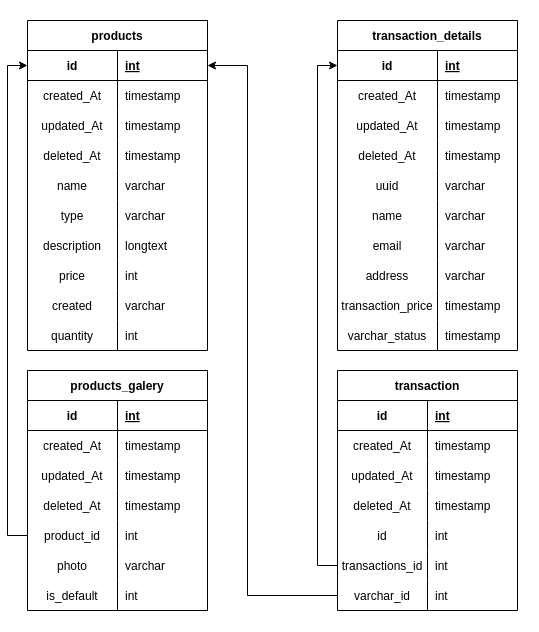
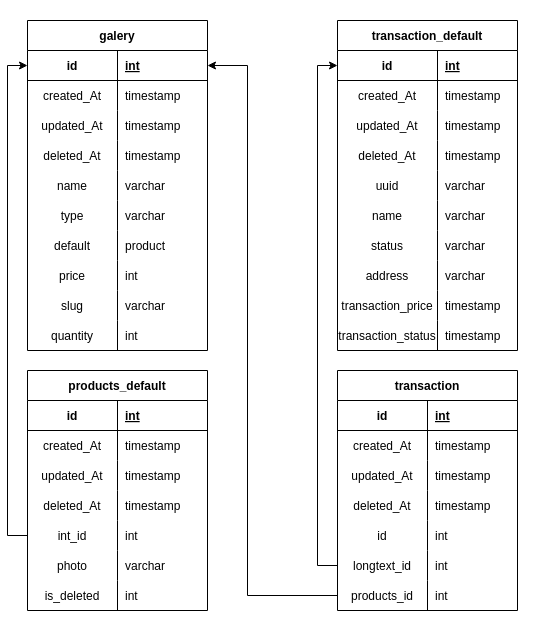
node "products": label "products" -> "galery"
node "transaction_details": label "transaction_details" -> "transaction_default"
node "description": label "description" -> "default"
node "longtext": label "longtext" -> "product"
node "email": label "email" -> "status"
node "created": label "created" -> "slug"
node "varchar_status": label "varchar_status" -> "transaction_status"
node "products_galery": label "products_galery" -> "products_default"
node "product_id": label "product_id" -> "int_id"
node "transactions_id": label "transactions_id" -> "longtext_id"
node "is_default": label "is_default" -> "is_deleted"
node "varchar_id": label "varchar_id" -> "products_id"
